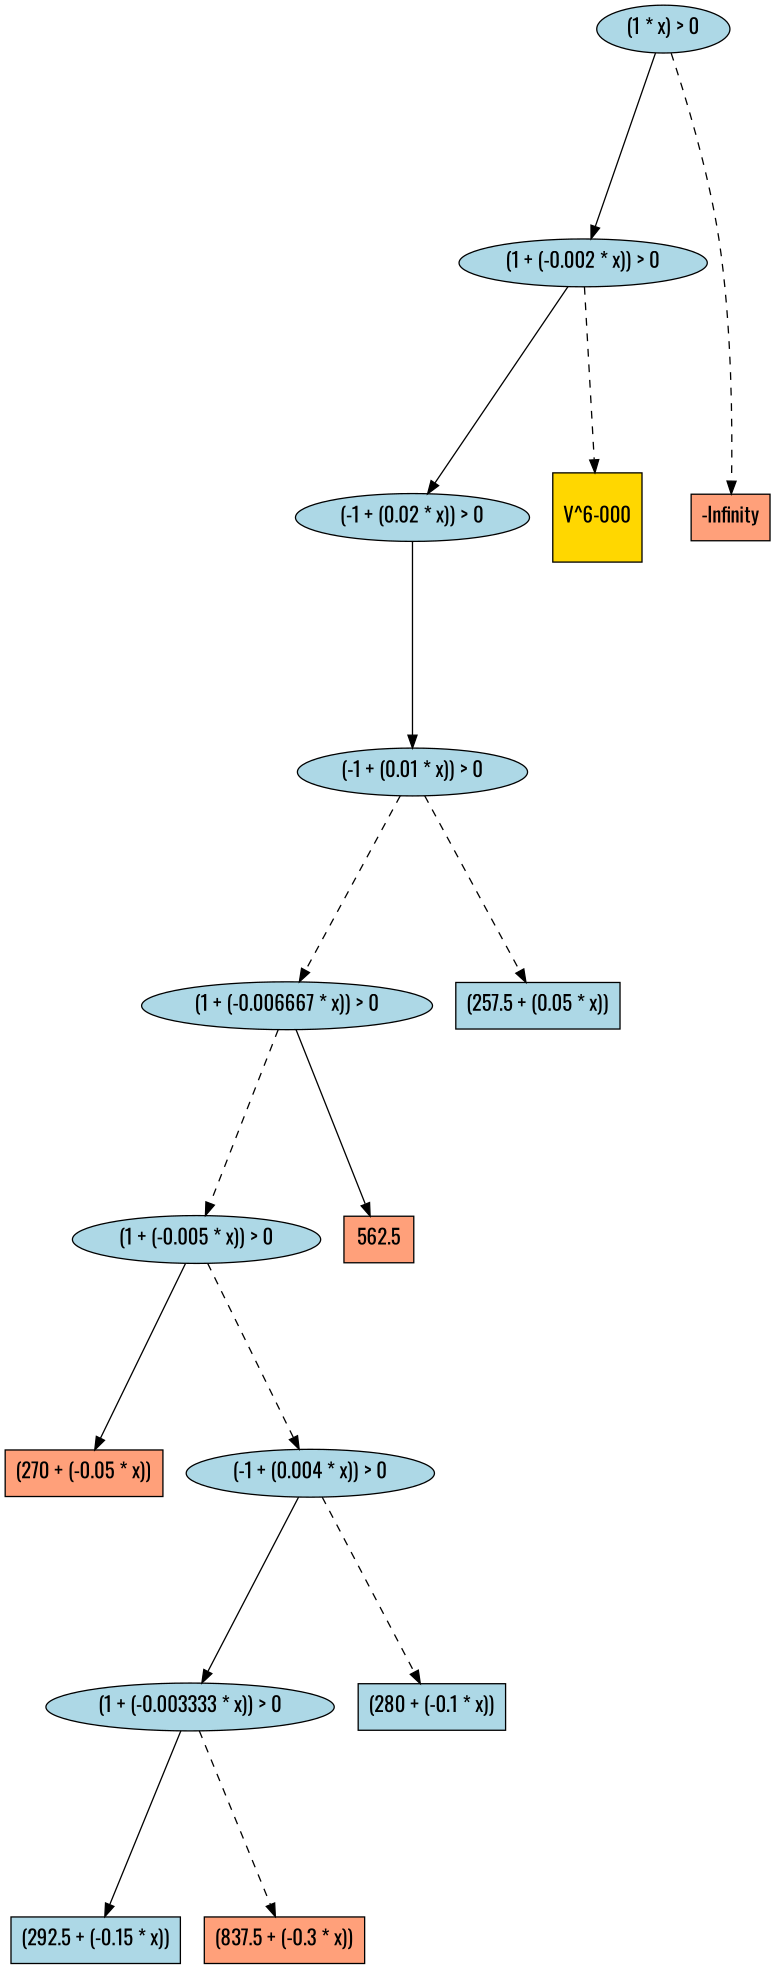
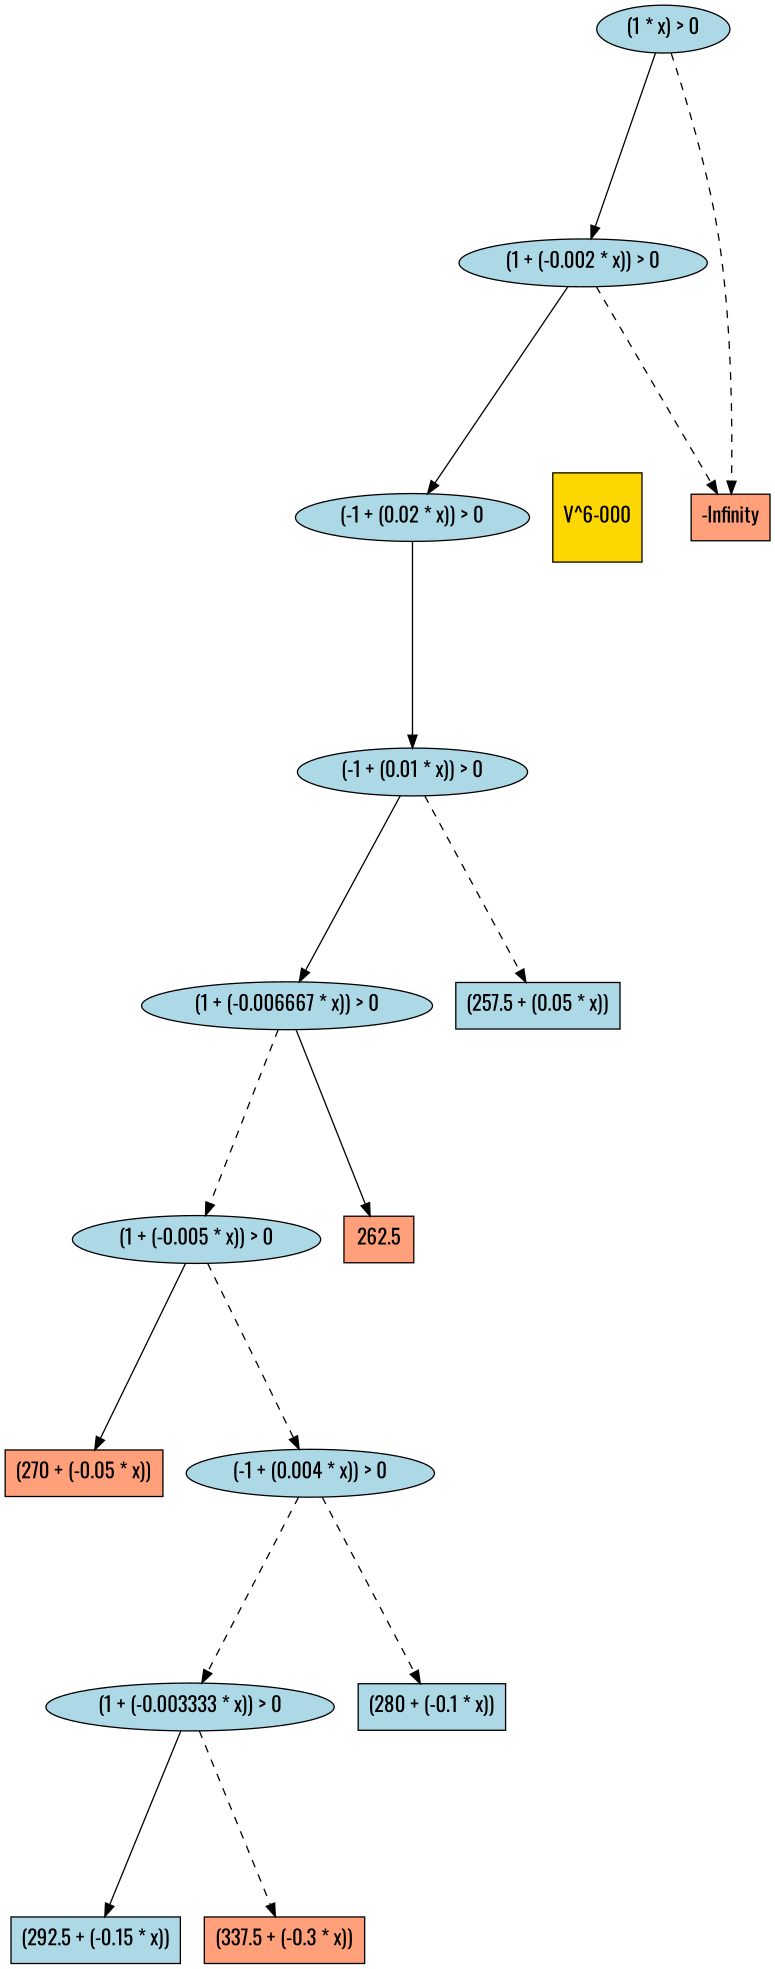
edge "(1 + (-0.002 * x)) > 0" -> "V^6-000": now "(1 + (-0.002 * x)) > 0" -> "-Infinity"
edge "(-1 + (0.01 * x)) > 0" -> "(1 + (-0.006667 * x)) > 0": style dashed -> solid
node "562.5": label "562.5" -> "262.5"
edge "(-1 + (0.004 * x)) > 0" -> "(1 + (-0.003333 * x)) > 0": style solid -> dashed
node "(837.5 + (-0.3 * x))": label "(837.5 + (-0.3 * x))" -> "(337.5 + (-0.3 * x))"
